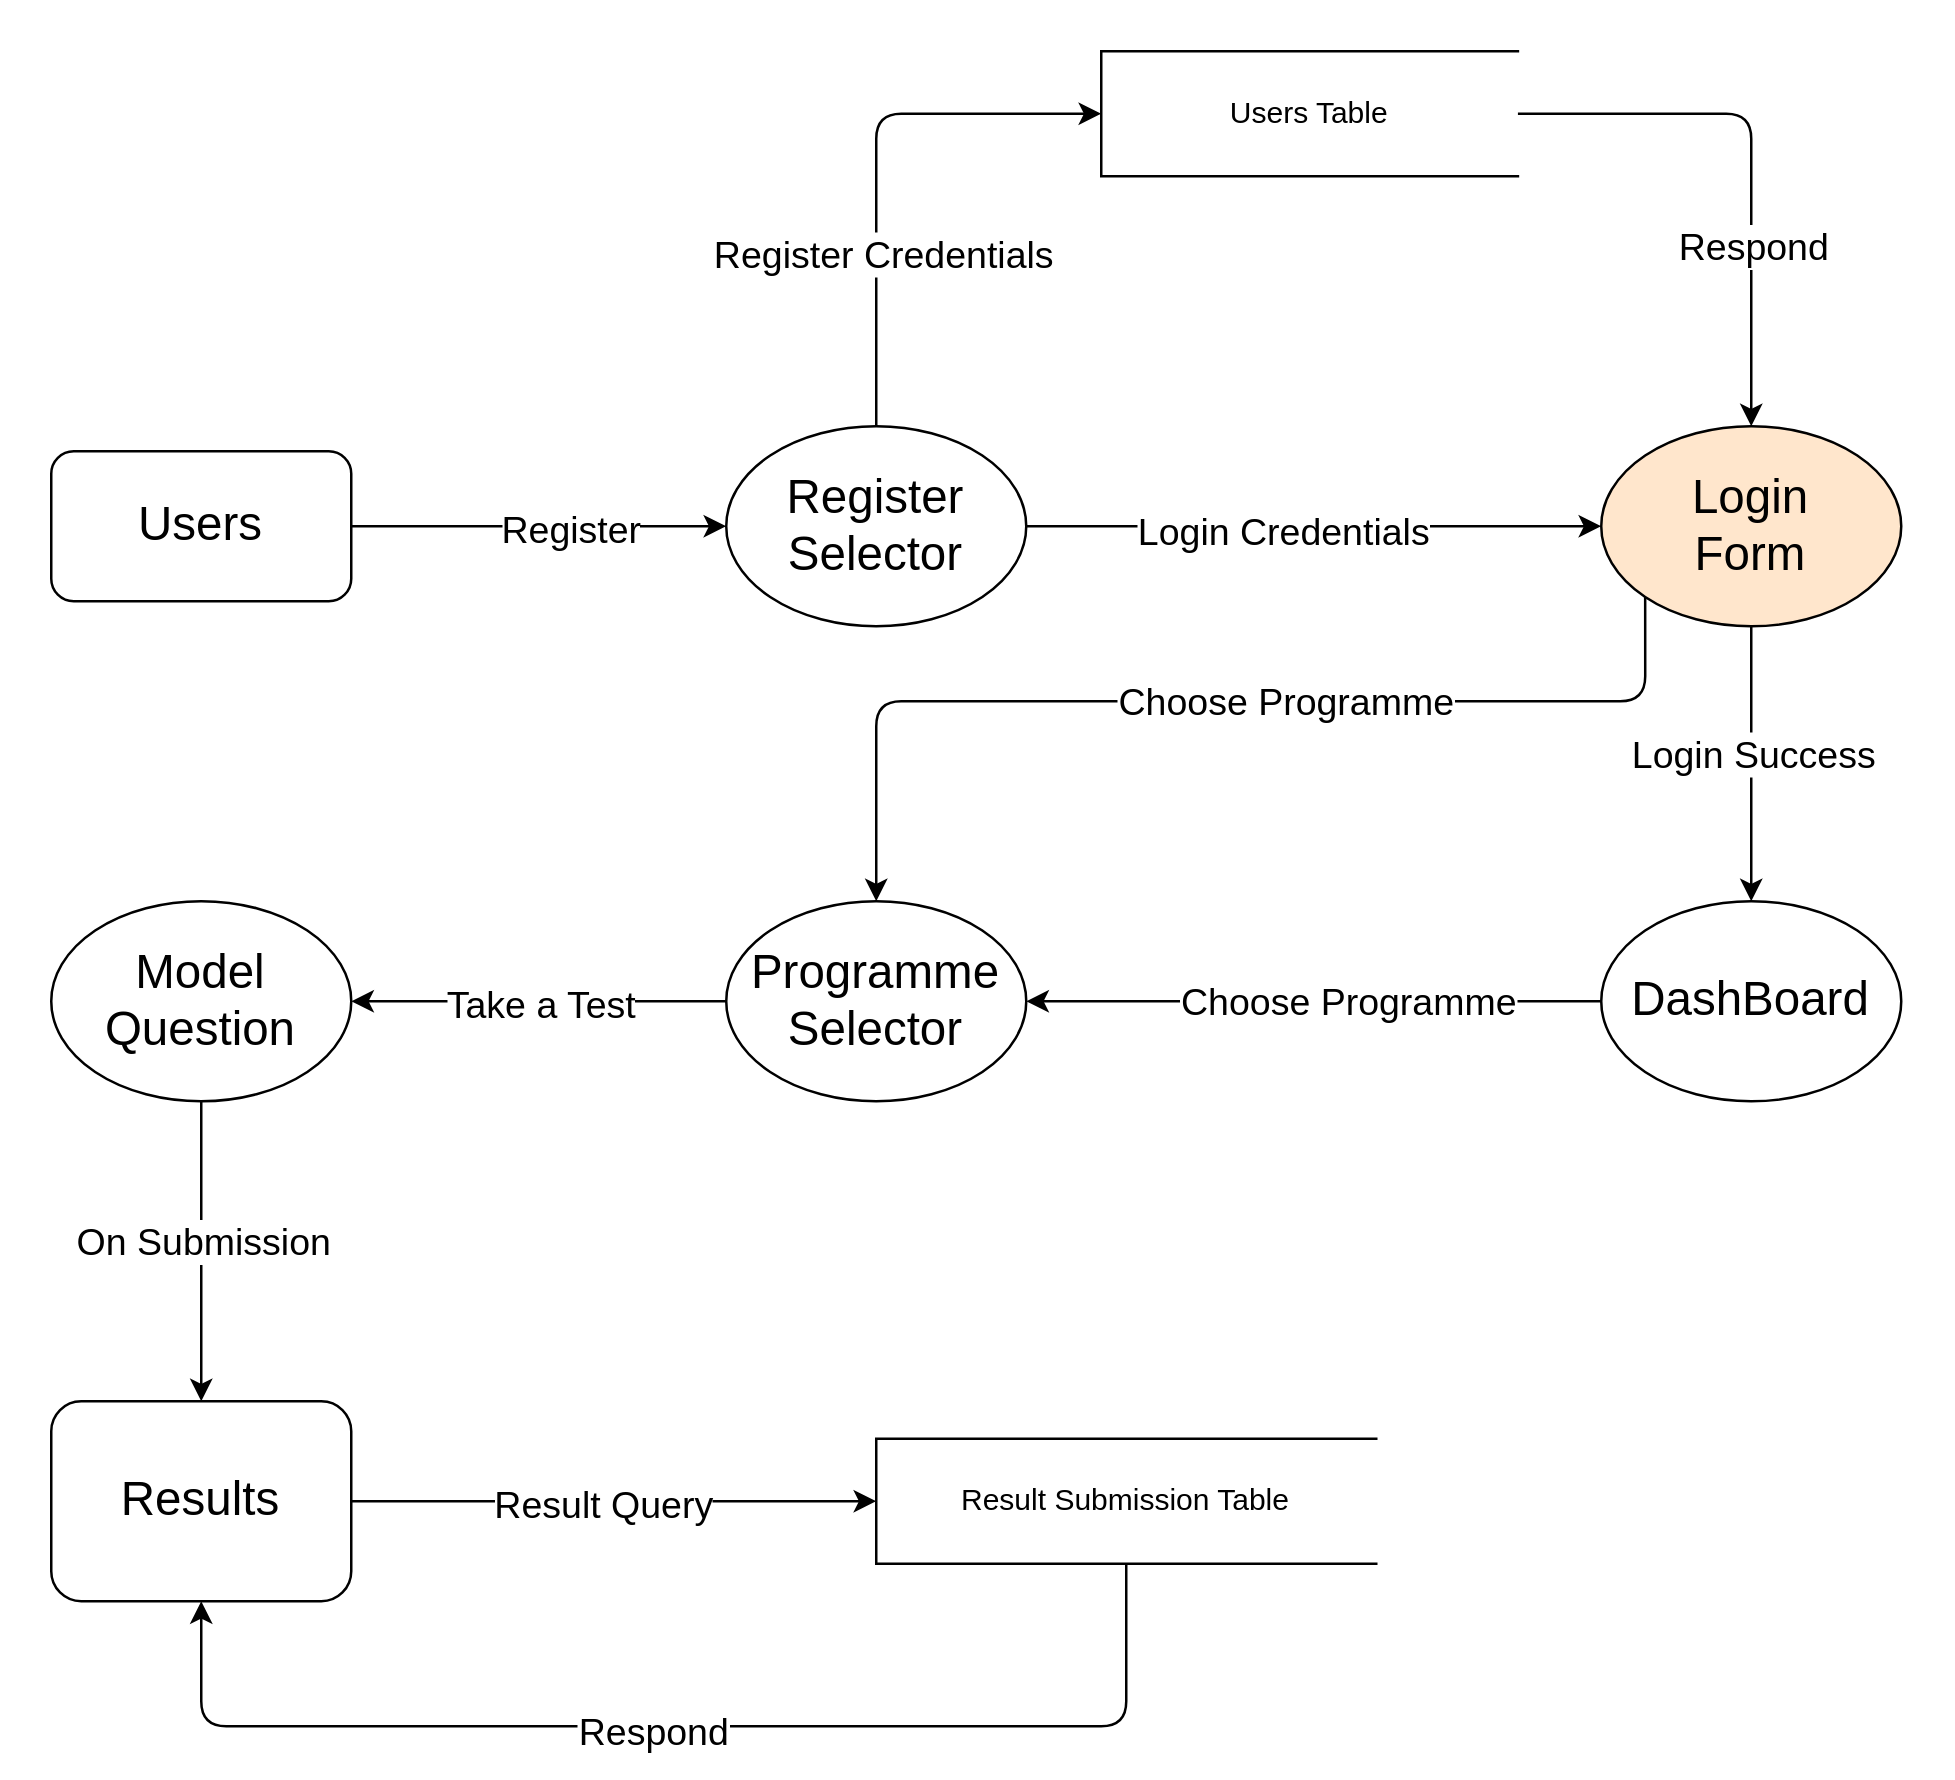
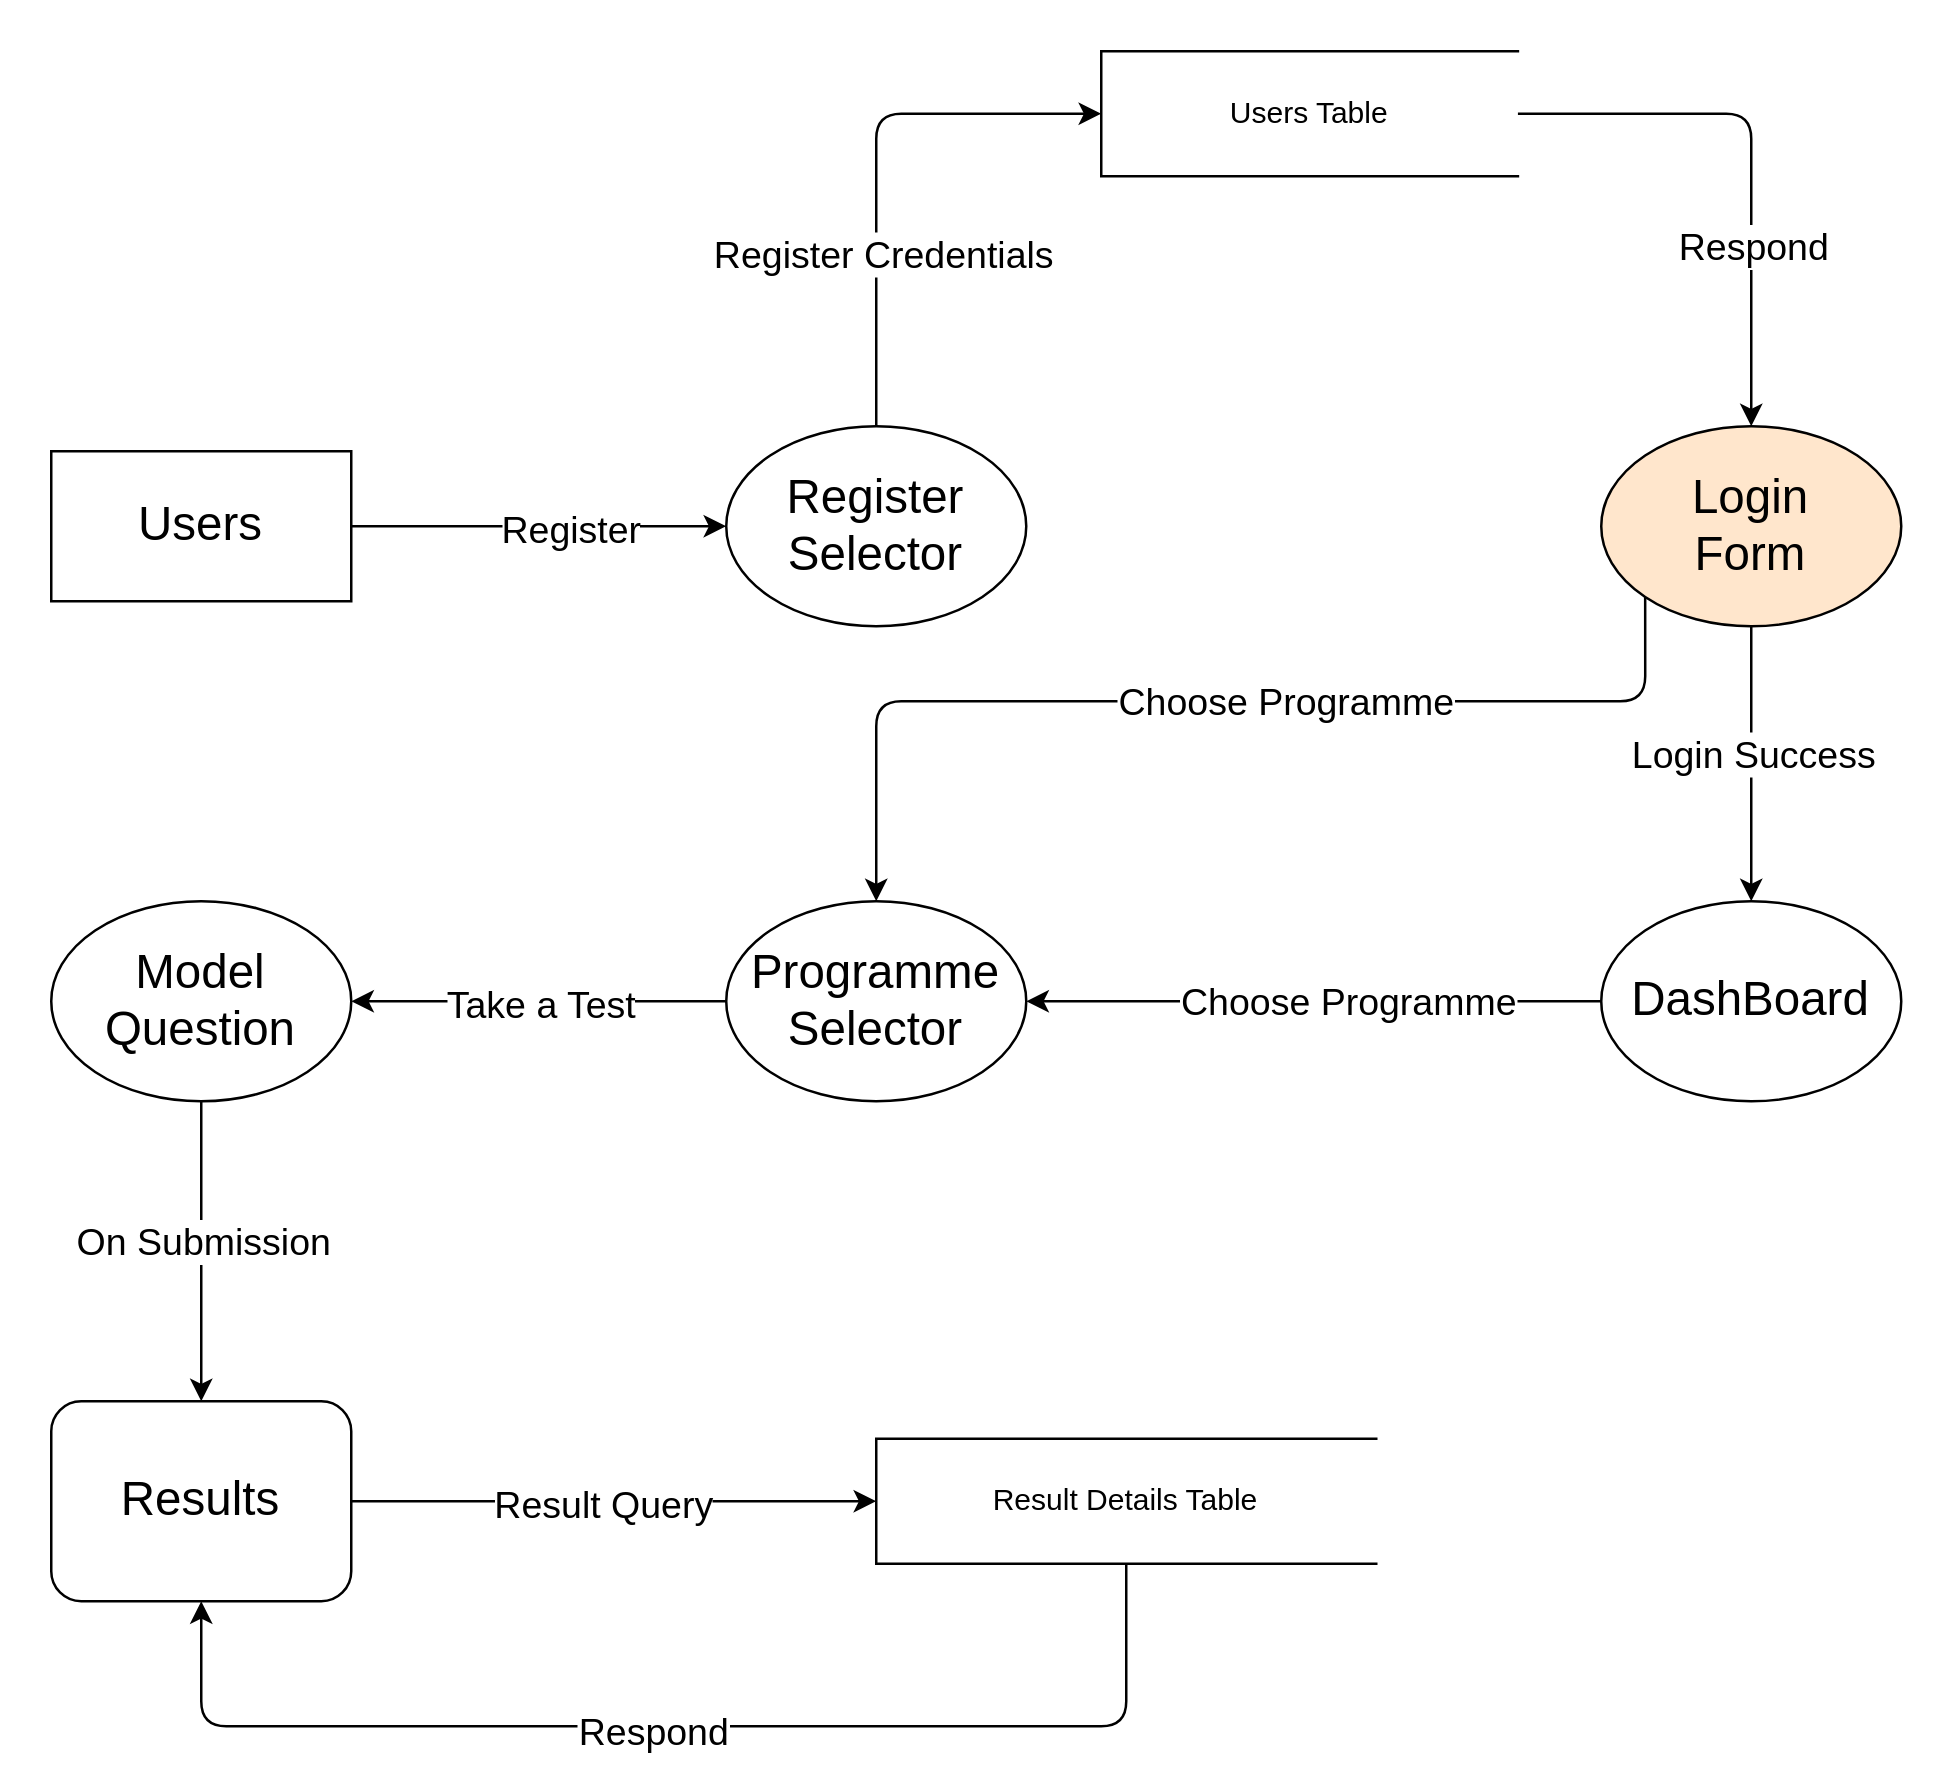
node "Users": shape rounded rectangle -> rectangle
edge "Register Selector" -> "Login Form": removed, label "Login Credentials"
node "Result Submission Table": label "Result Submission Table" -> "Result Details Table"
